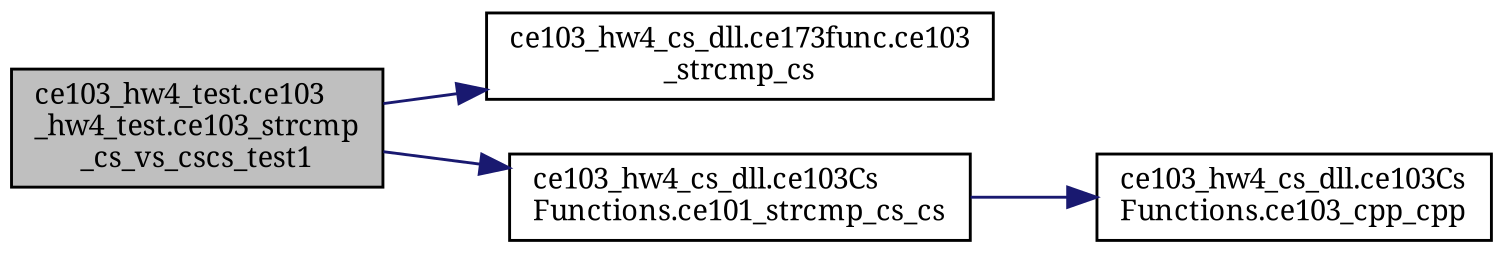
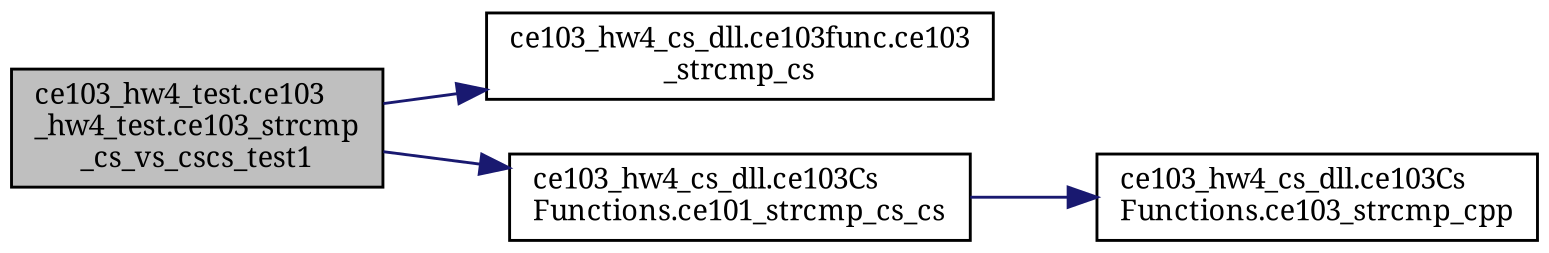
node "ce103_hw4_cs_dll.ce173func.ce103 _strcmp_cs": label "ce103_hw4_cs_dll.ce173func.ce103 _strcmp_cs" -> "ce103_hw4_cs_dll.ce103func.ce103 _strcmp_cs"
node "ce103_hw4_cs_dll.ce103Cs Functions.ce103_cpp_cpp": label "ce103_hw4_cs_dll.ce103Cs Functions.ce103_cpp_cpp" -> "ce103_hw4_cs_dll.ce103Cs Functions.ce103_strcmp_cpp"
